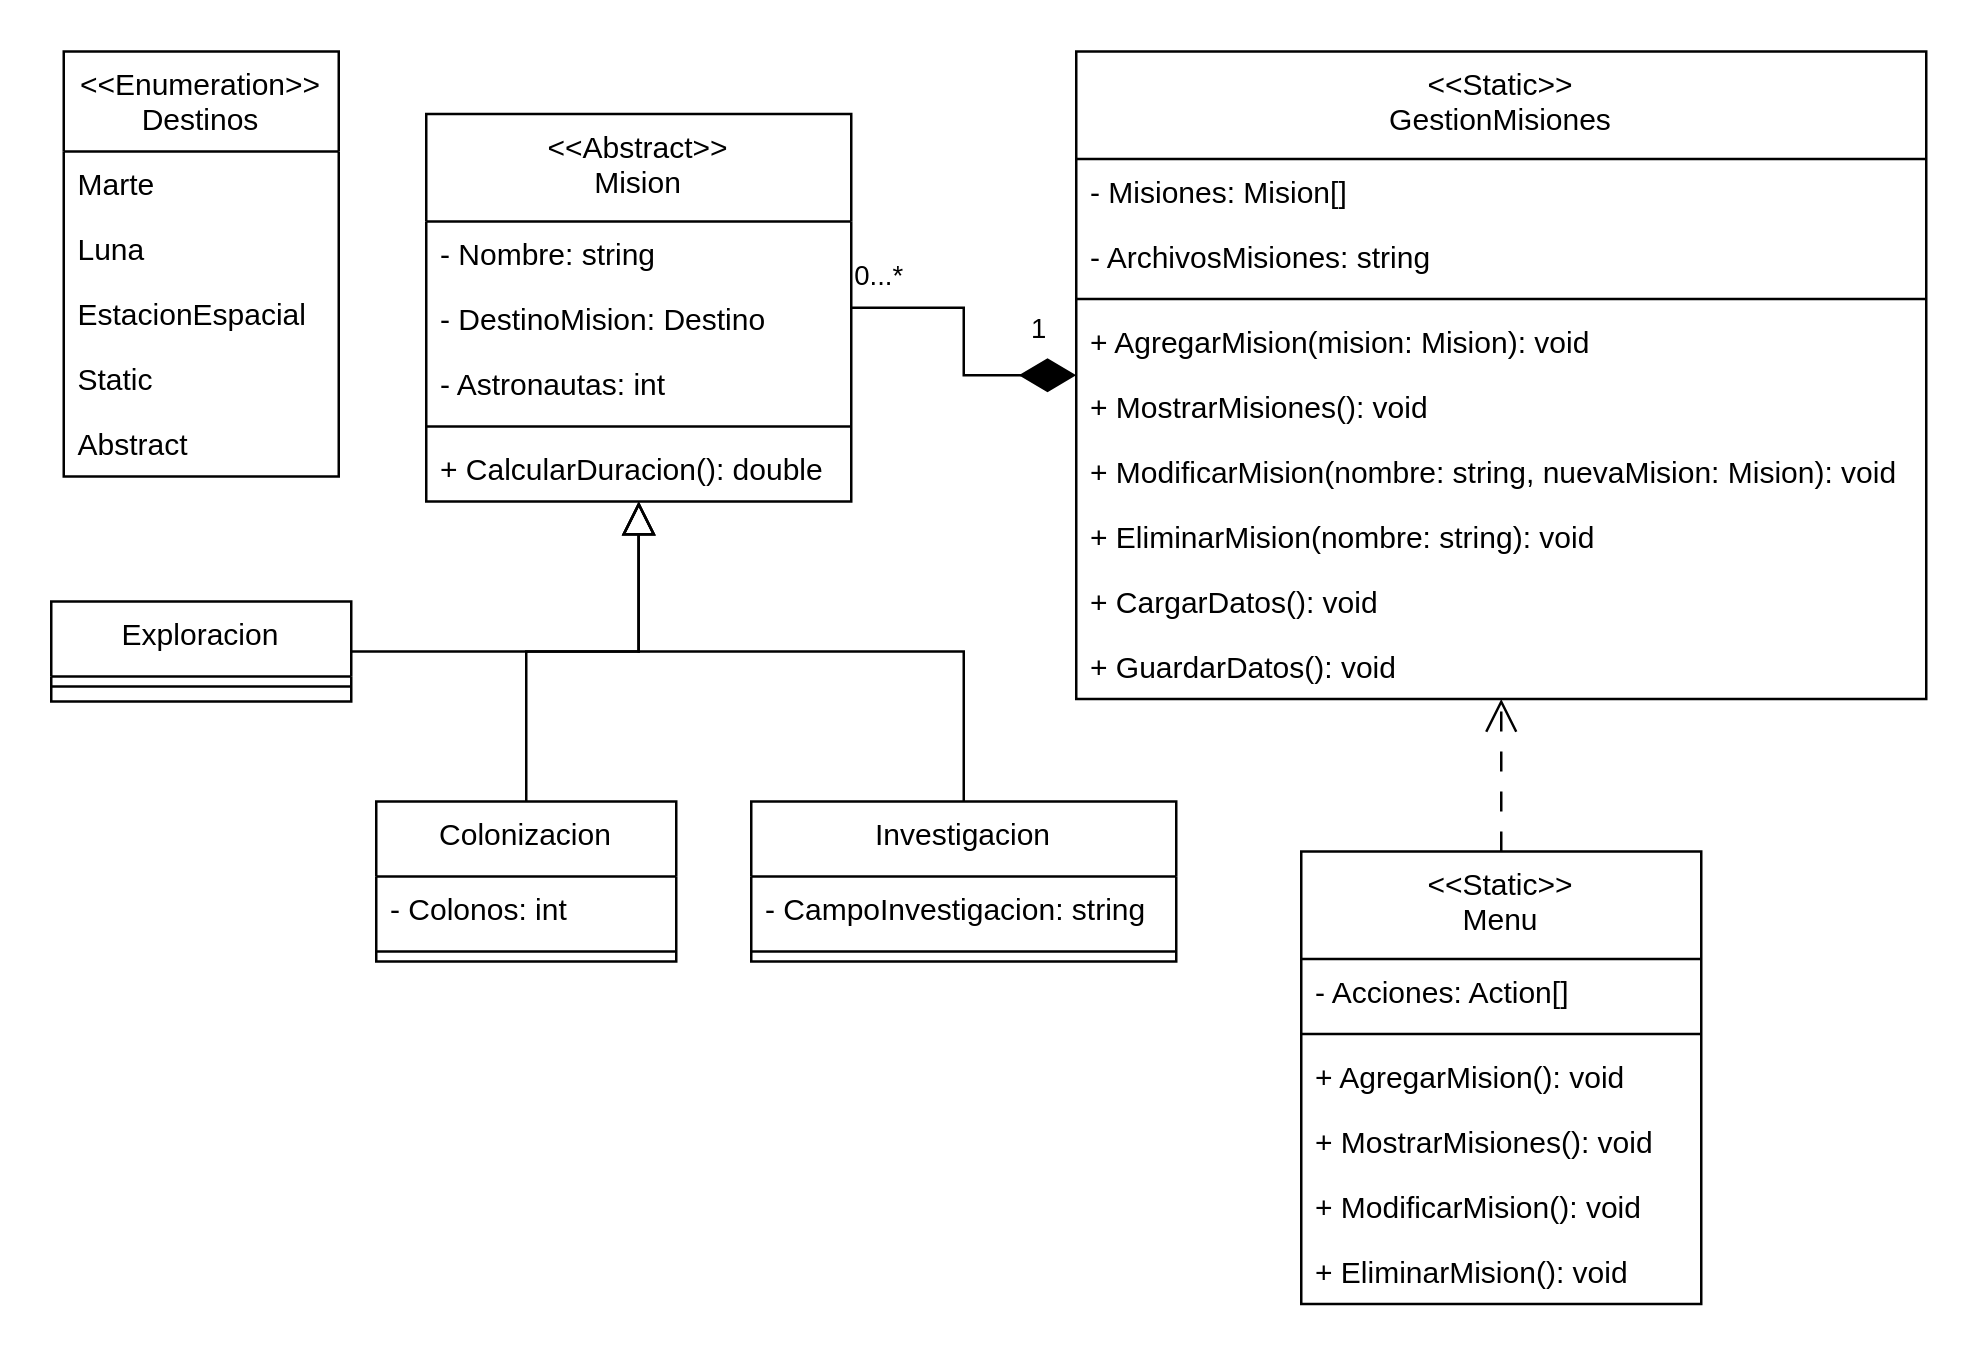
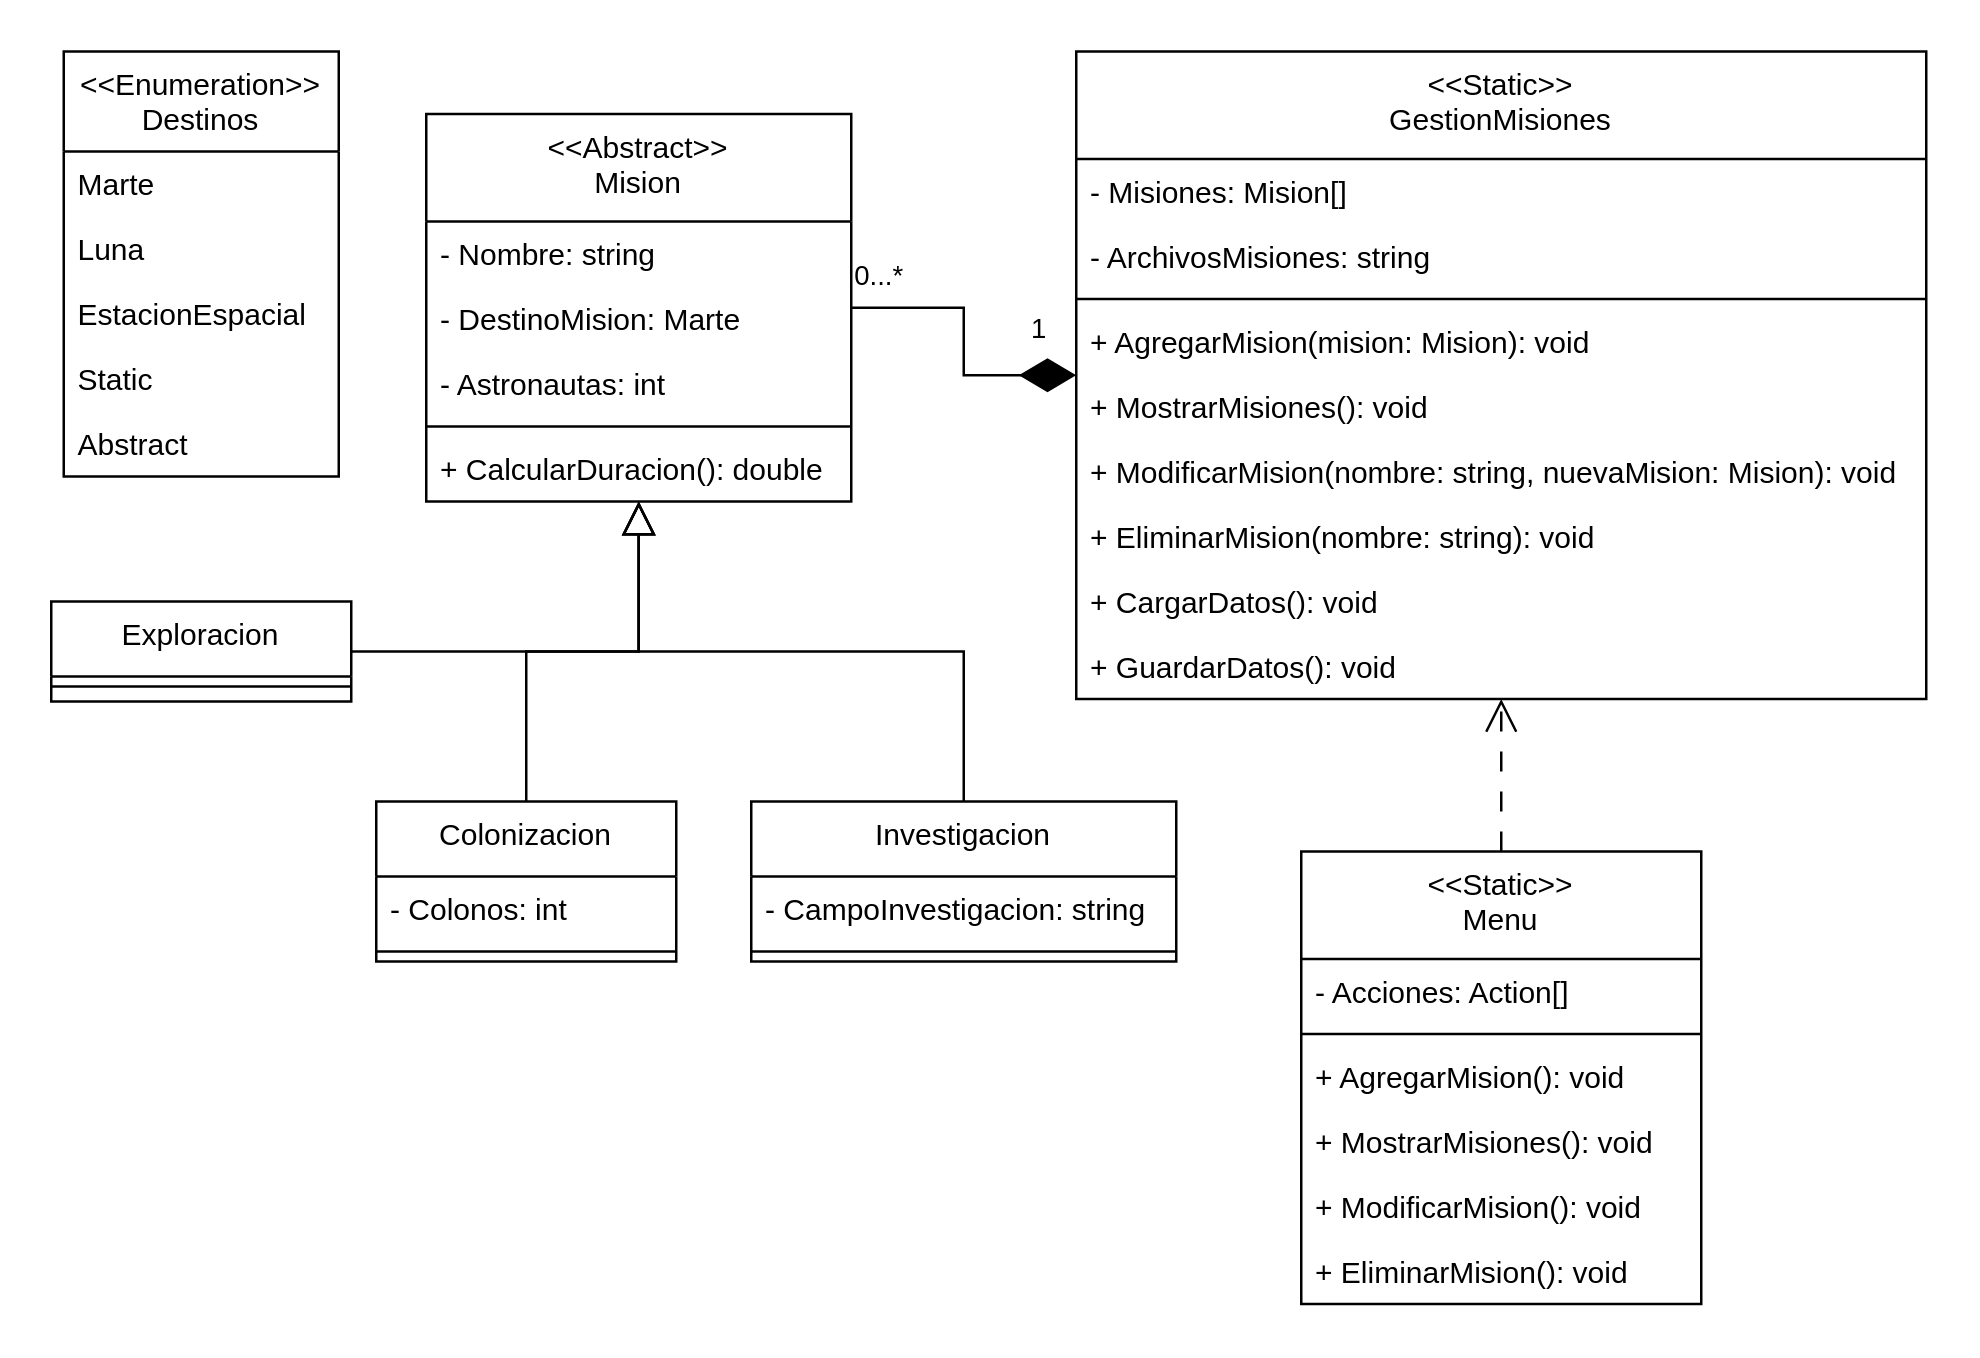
node "- DestinoMision: Destino": label "- DestinoMision: Destino" -> "- DestinoMision: Marte"
